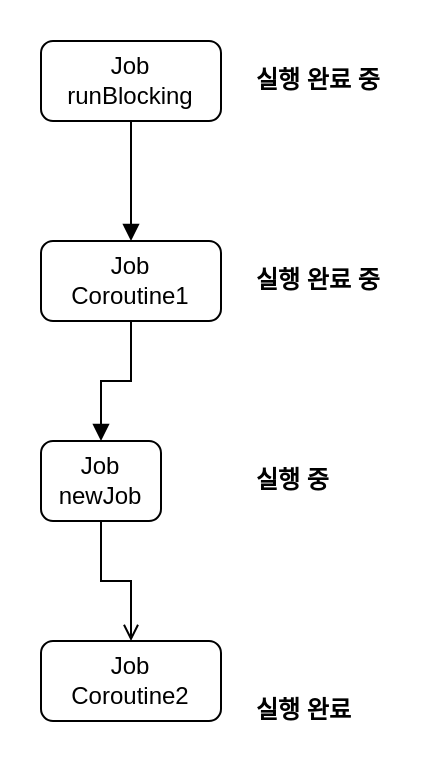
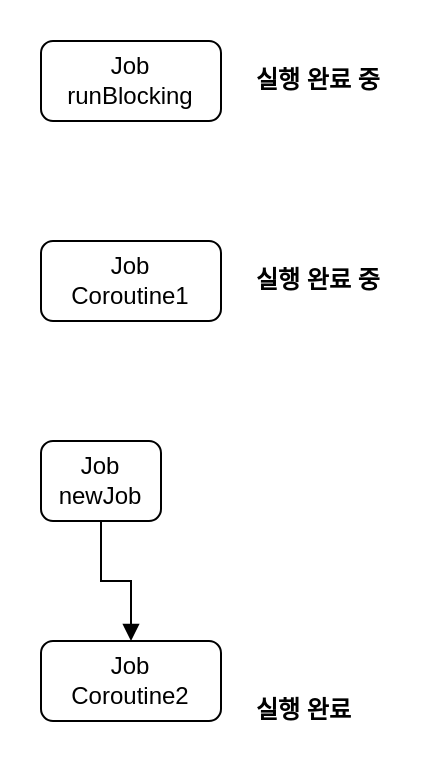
edge "Job runBlocking" -> "Job Coroutine1": removed
edge "Job Coroutine1" -> "Job newJob": removed
node "실행 중": removed
edge "Job newJob" -> "Job Coroutine2": arrowhead open -> block
